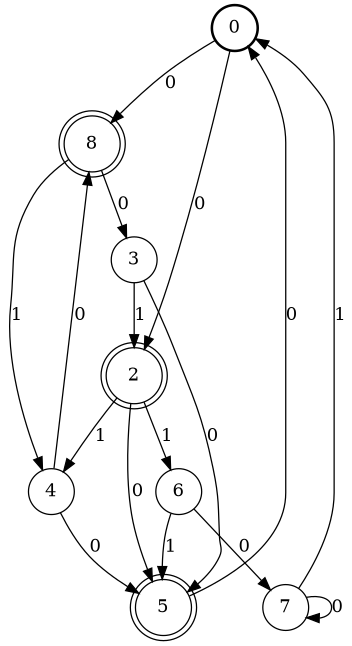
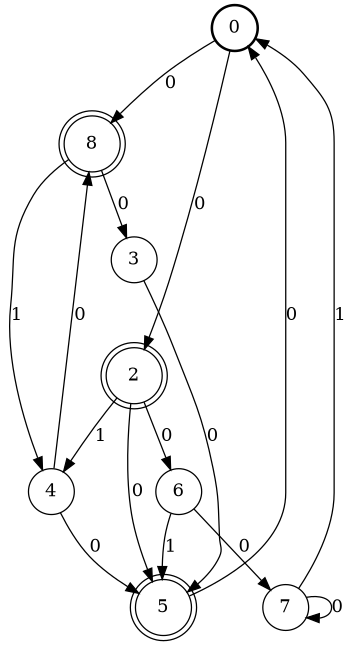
edge "3" -> "2": removed, label "1"
edge "2" -> "6": label "1" -> "0"
